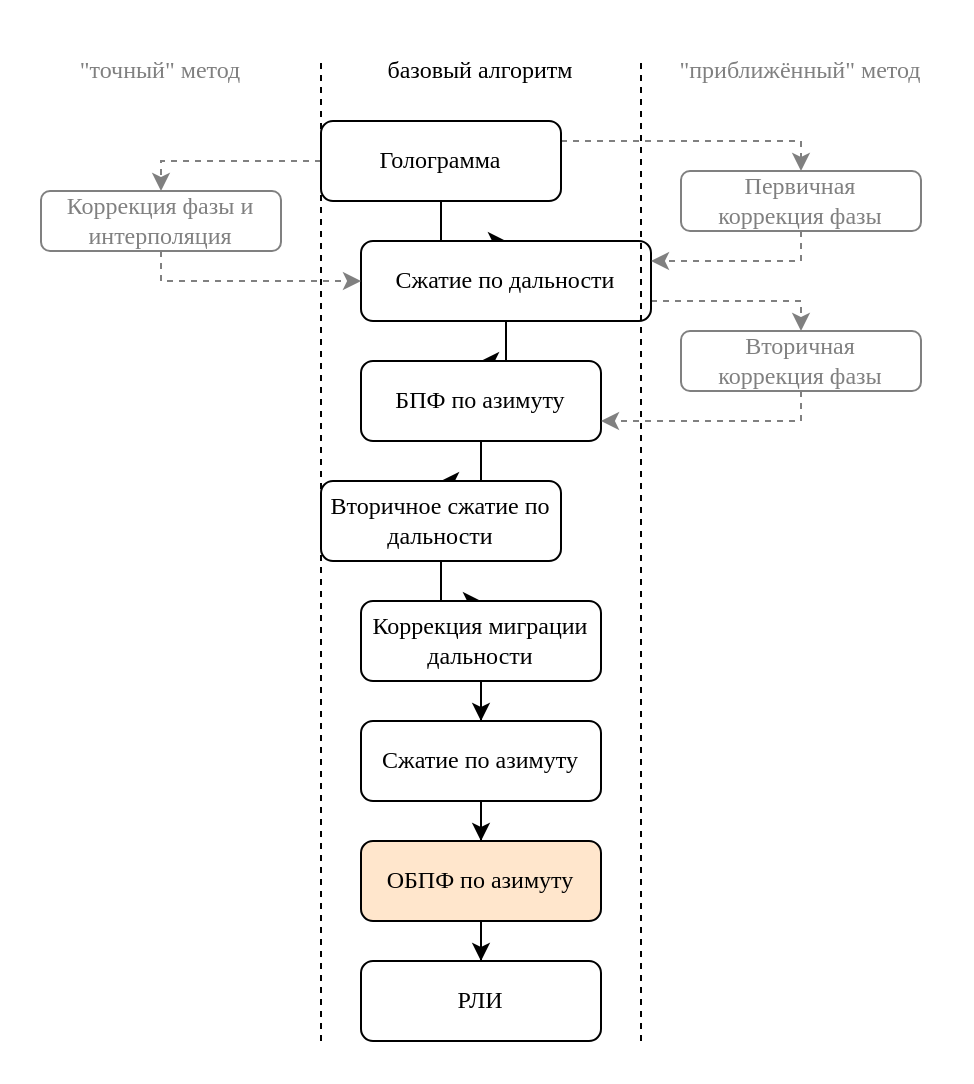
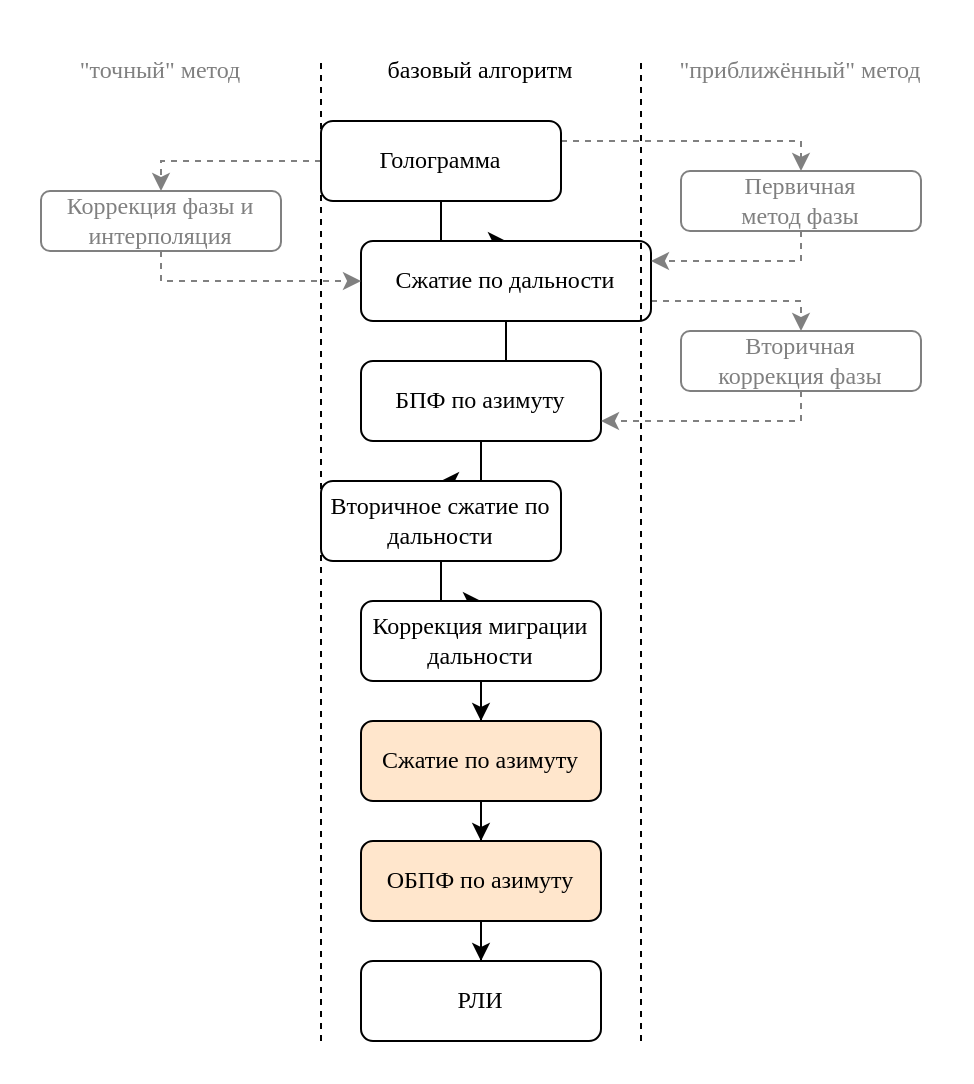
node "Первичная коррекция фазы": label "Первичная коррекция фазы" -> "Первичная метод фазы"
edge "Сжатие по дальности" -> "БПФ по азимуту": arrowhead classic -> none
node "Сжатие по азимуту": fillcolor #ffffff -> #ffe6cc
